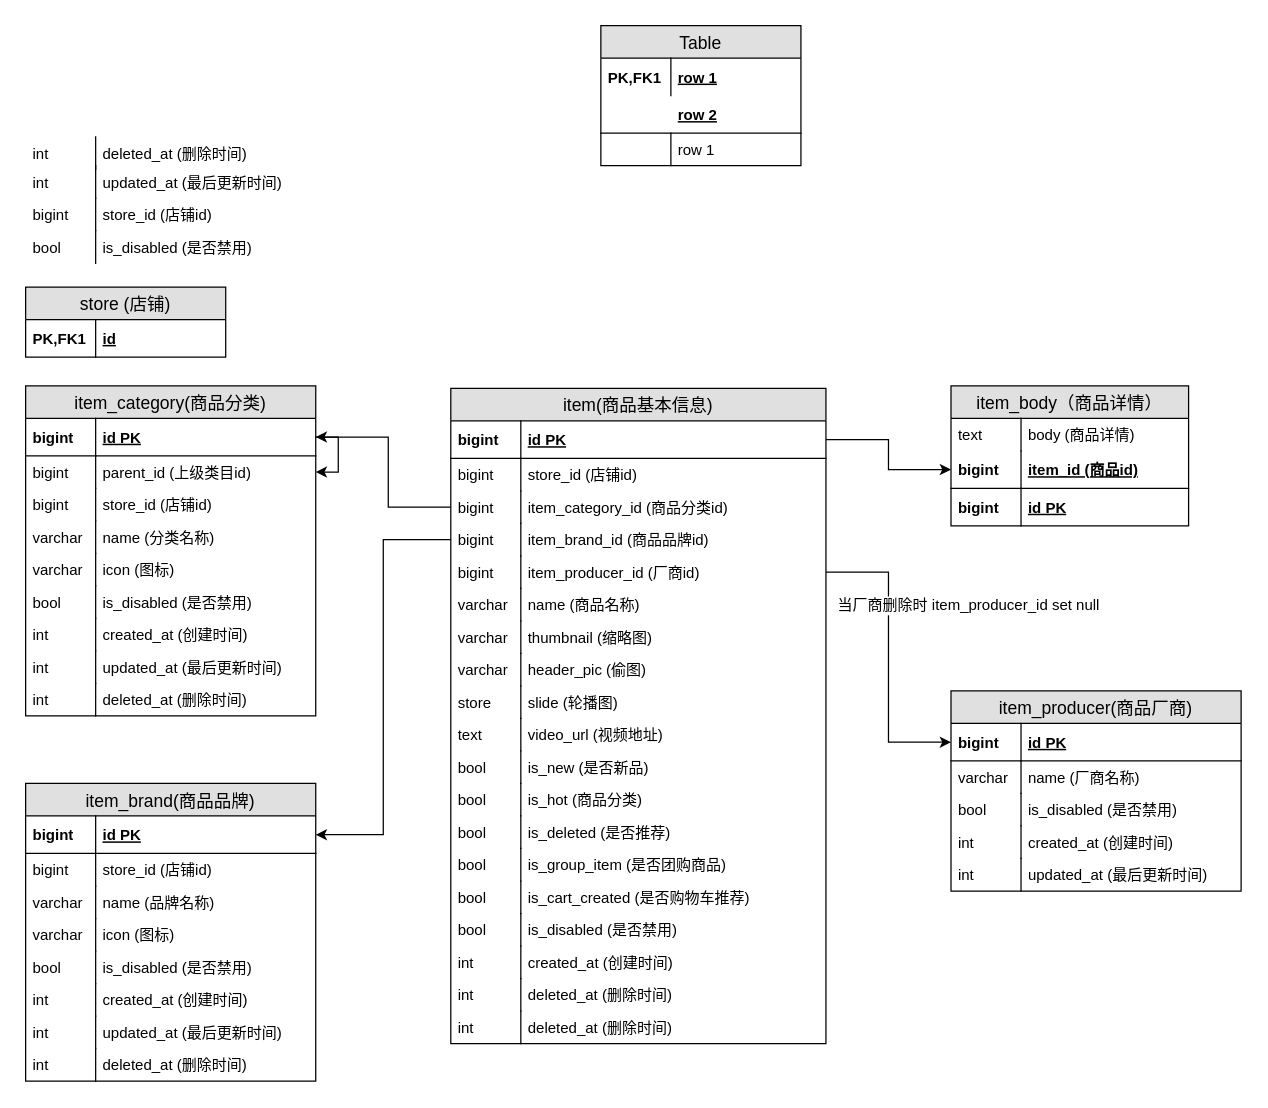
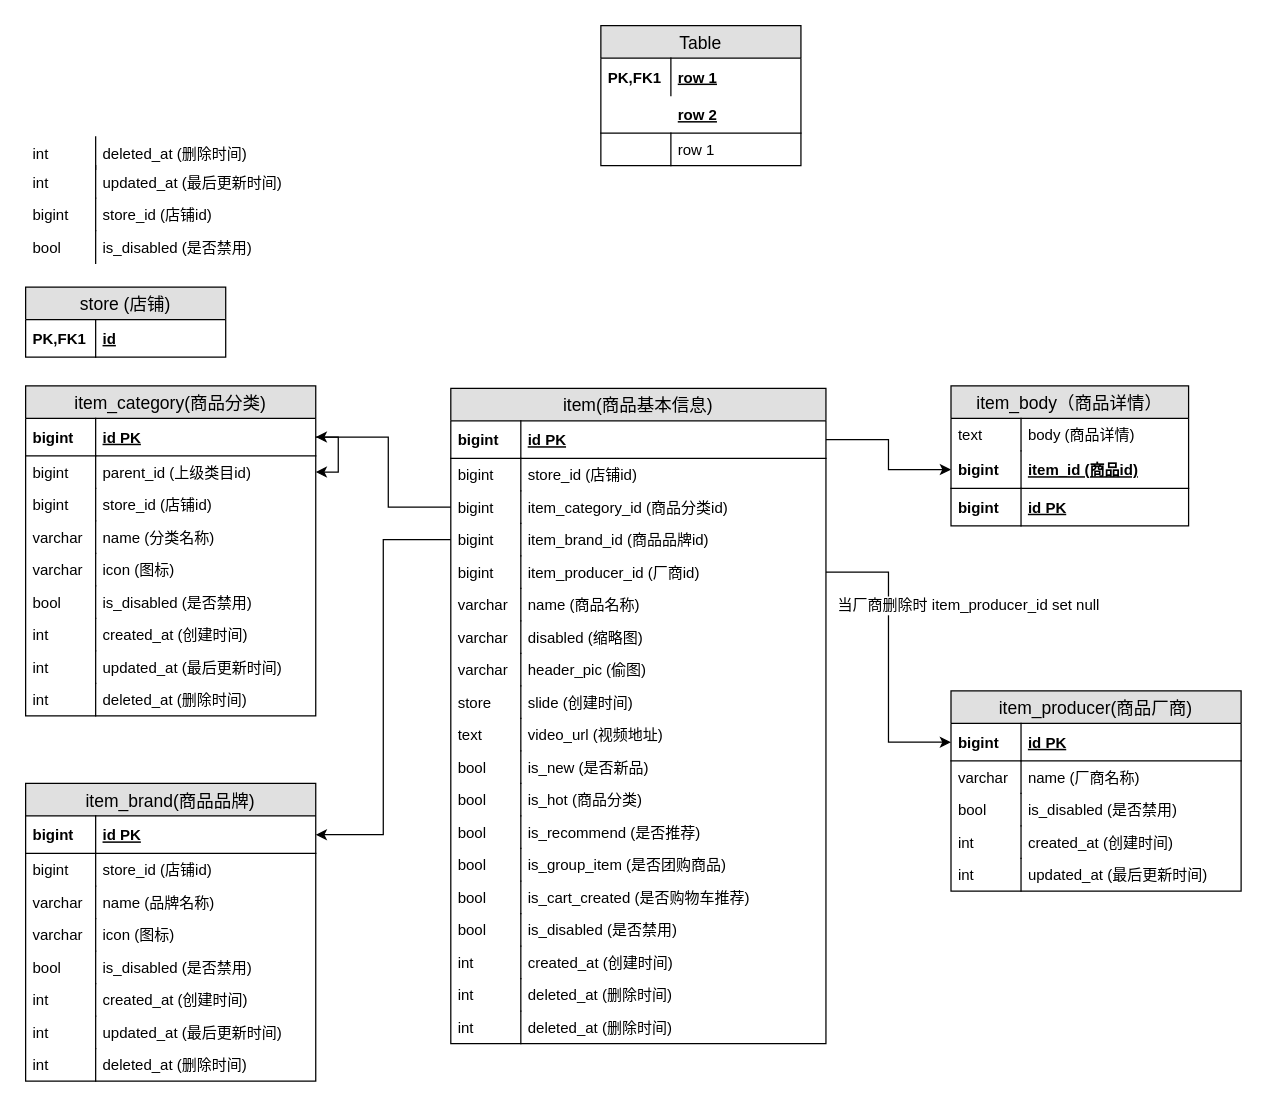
node "thumbnail (缩略图)": label "thumbnail (缩略图)" -> "disabled (缩略图)"
node "slide (轮播图)": label "slide (轮播图)" -> "slide (创建时间)"
node "is_deleted (是否推荐)": label "is_deleted (是否推荐)" -> "is_recommend (是否推荐)"
